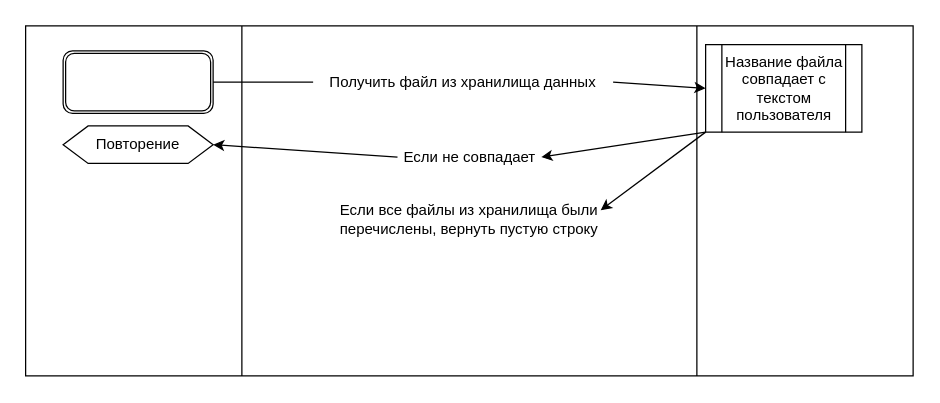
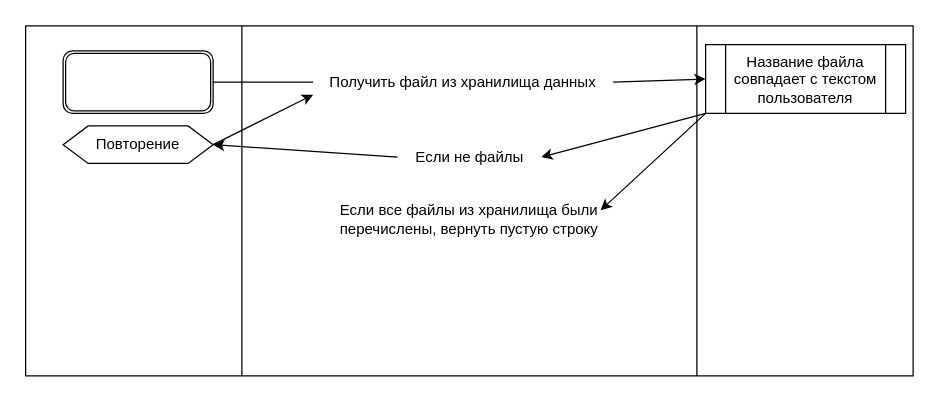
node "Название файла совпадает с текстом пользователя": size 156x88 -> 200x69
edge "Повторение" -> "Получить файл из хранилища данных": added
node "Если не совпадает": label "Если не совпадает" -> "Если не файлы"
